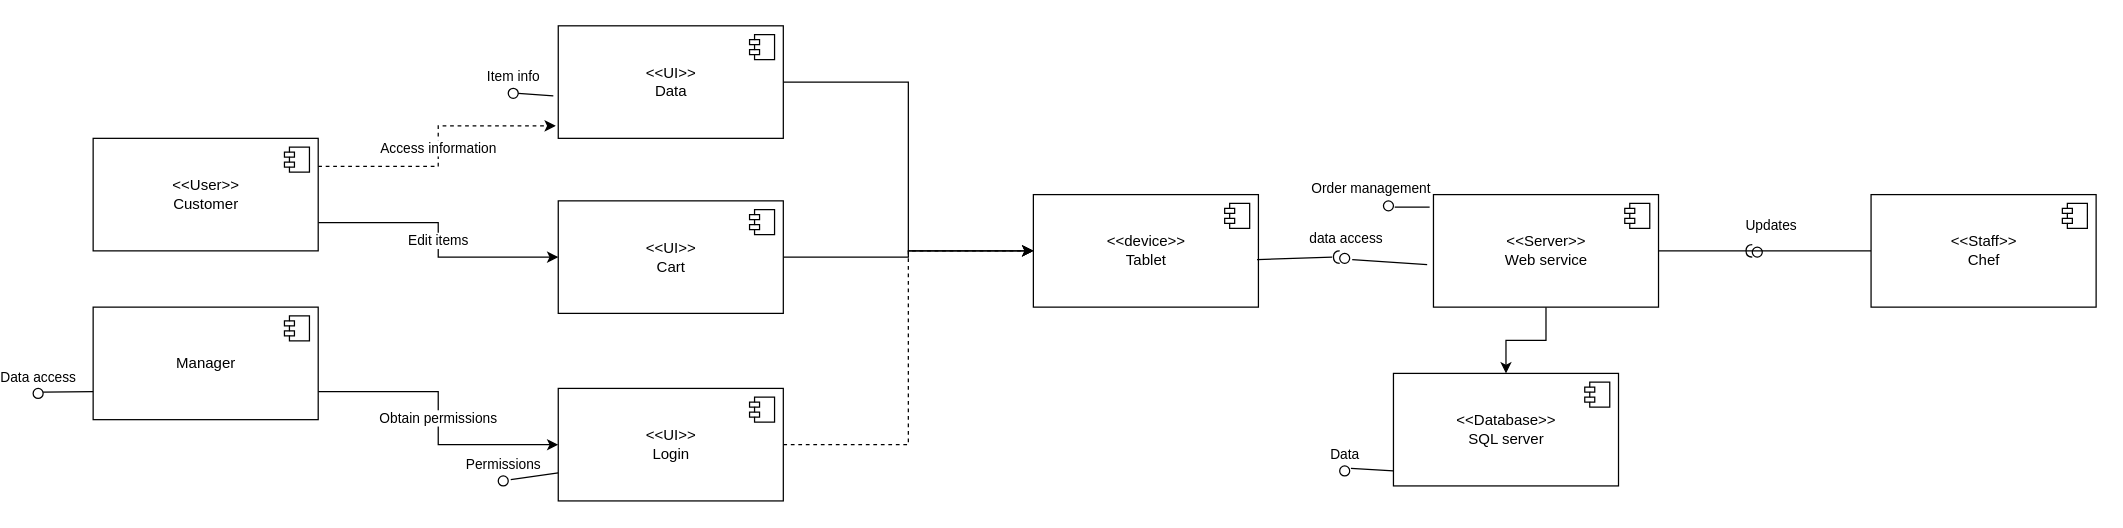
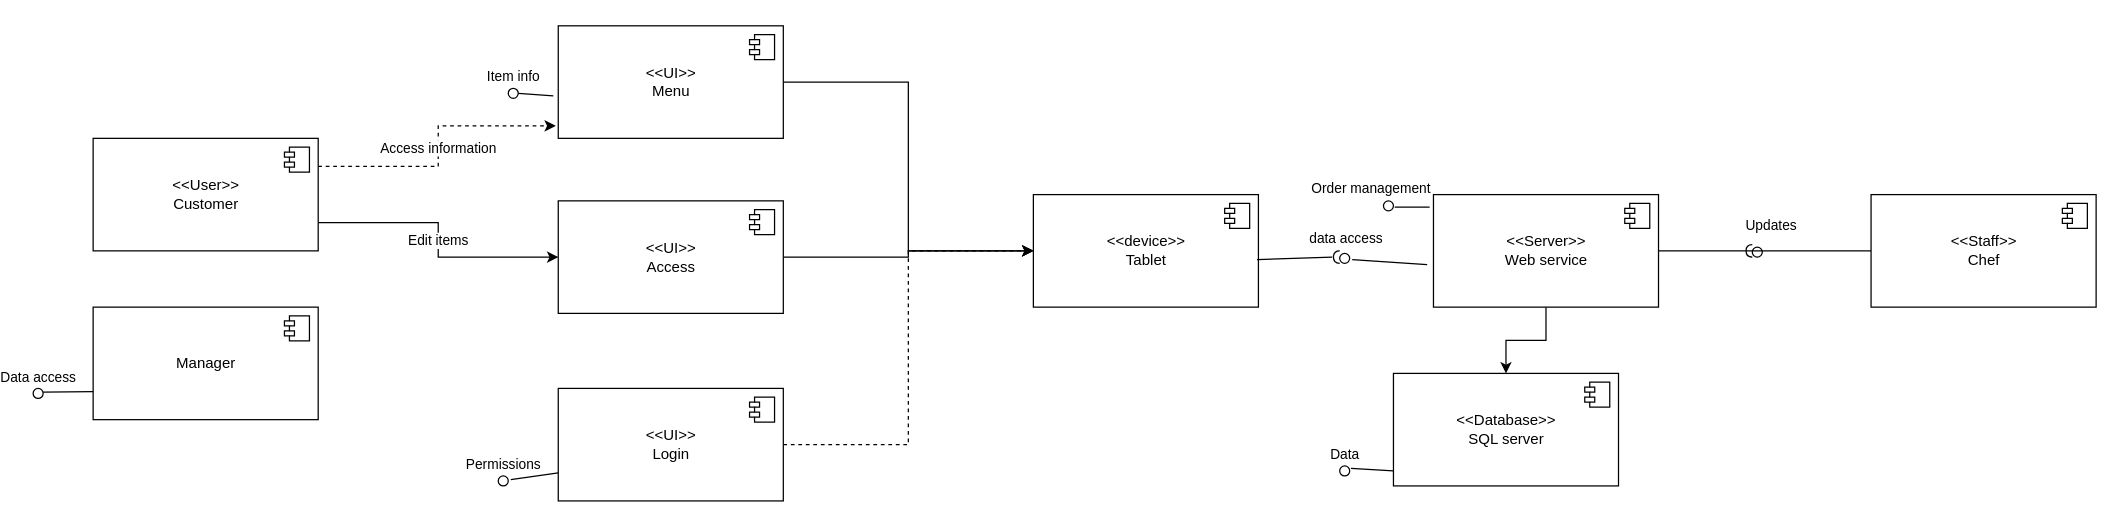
node "<<UI>> Data": label "<<UI>> Data" -> "<<UI>> Menu"
node "<<UI>> Cart": label "<<UI>> Cart" -> "<<UI>> Access"
edge "Manager" -> "<<UI>> Login": removed, label "Obtain permissions"
